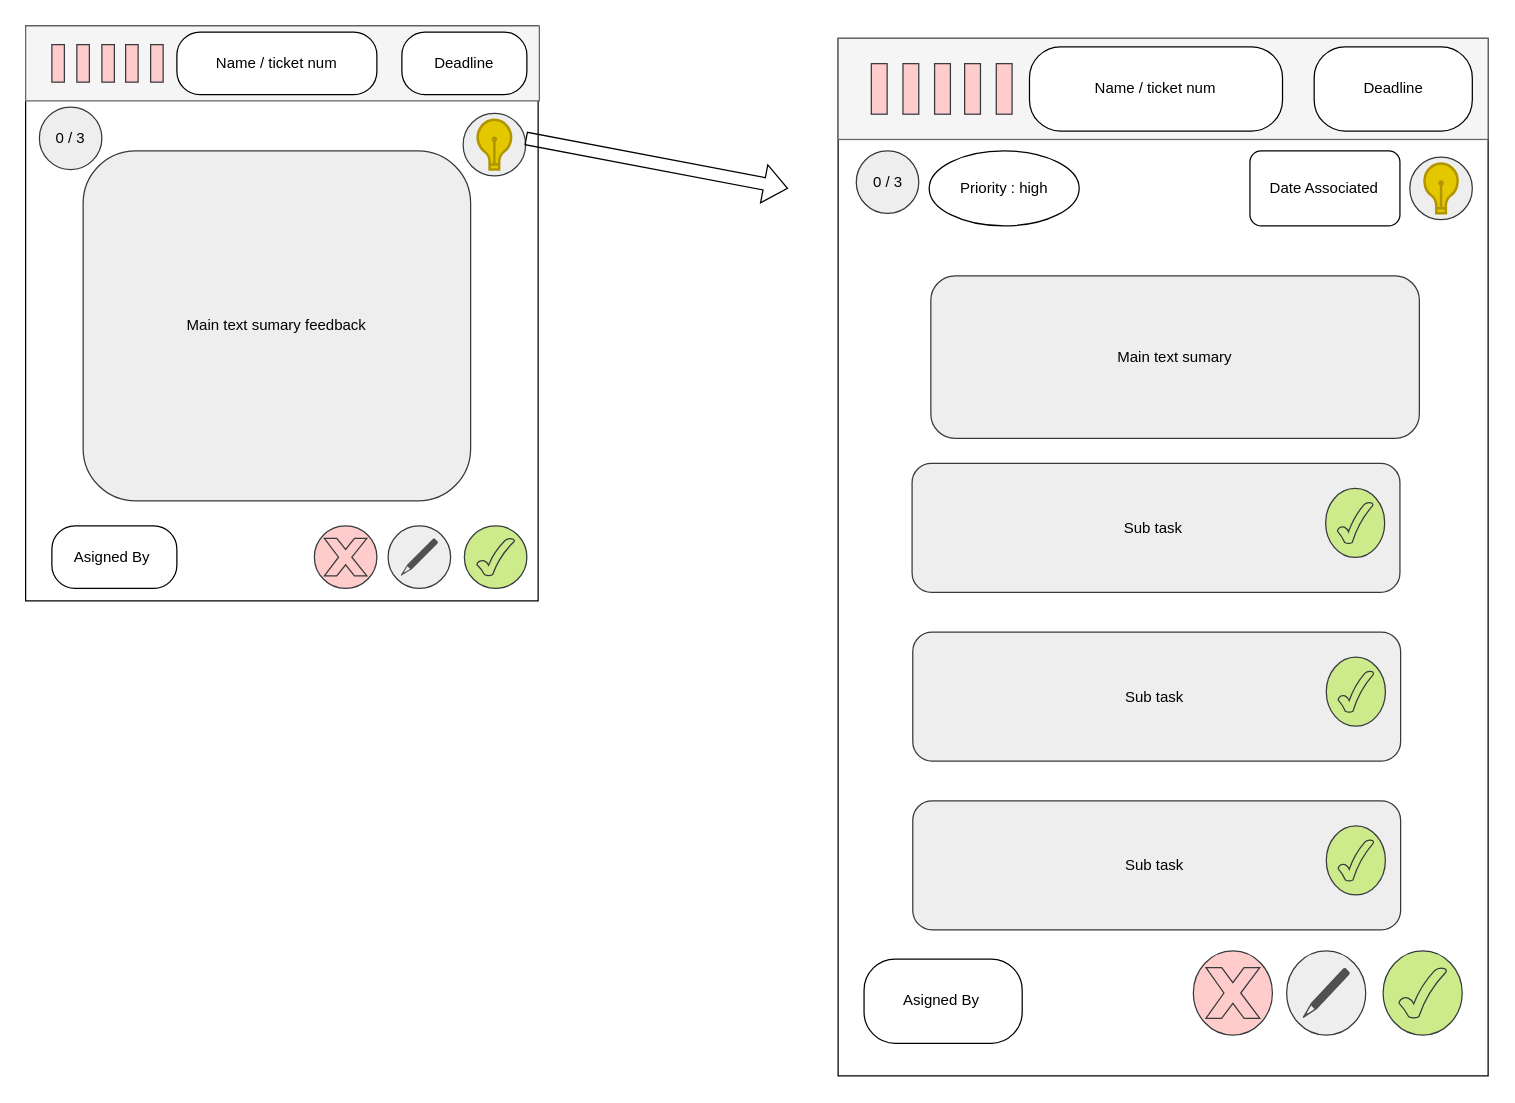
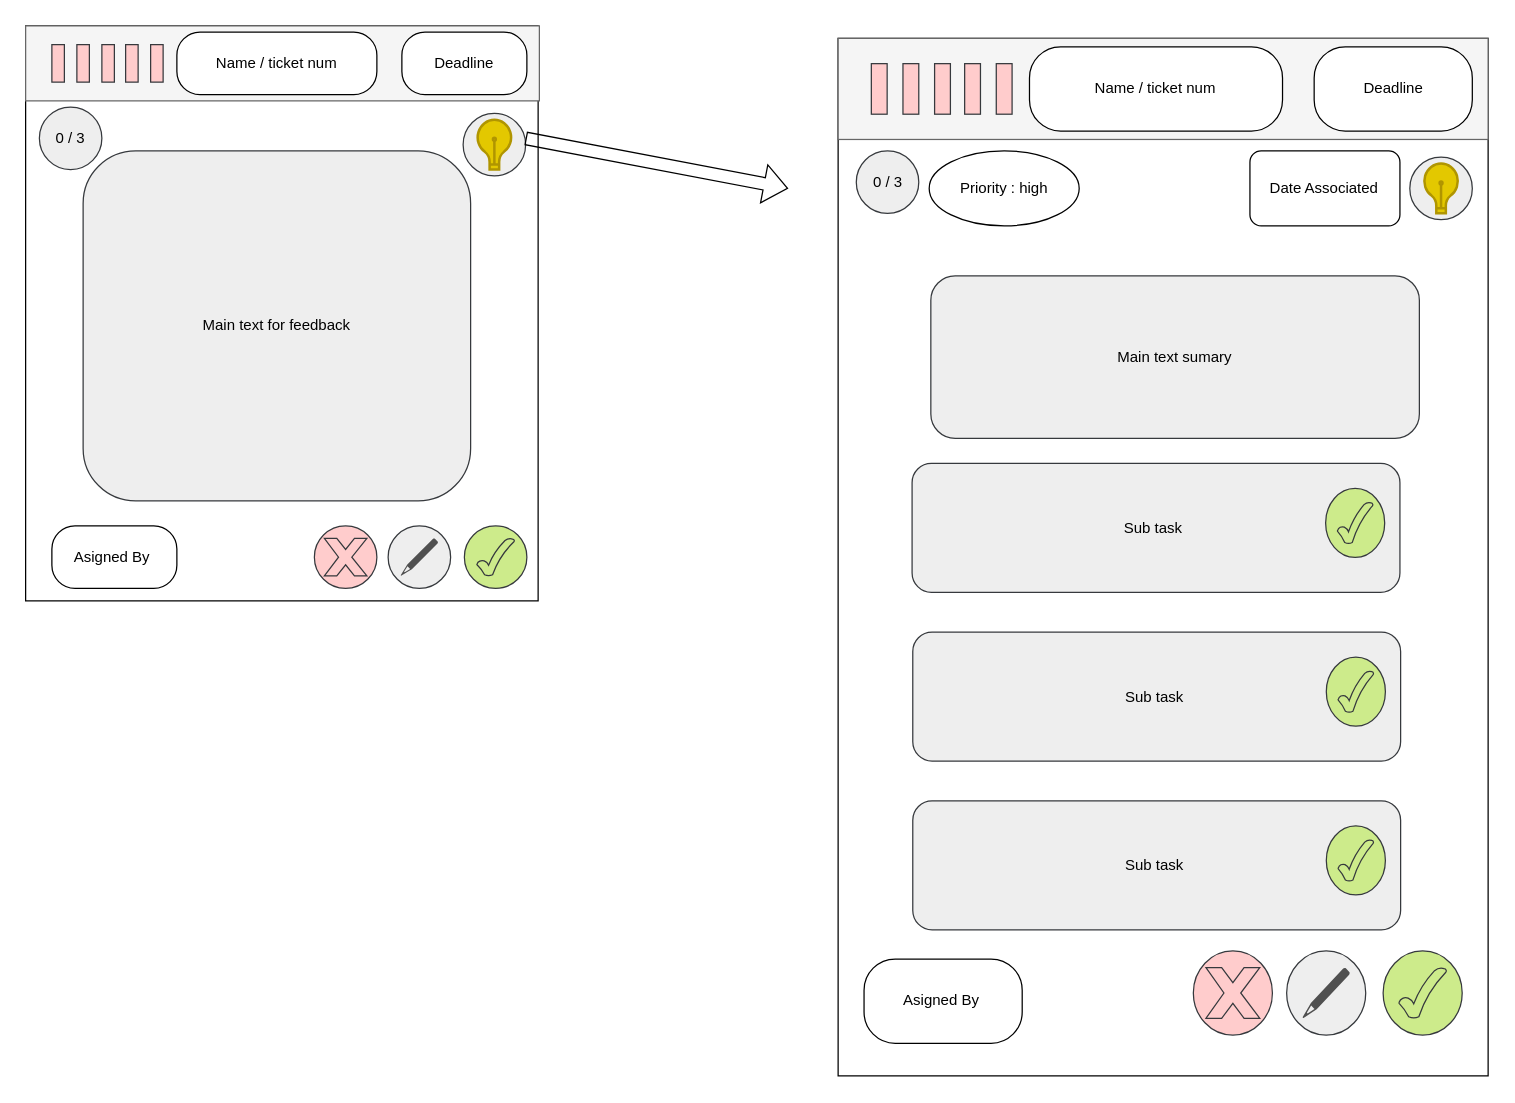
node "Main text sumary feedback": label "Main text sumary feedback" -> "Main text for feedback"
